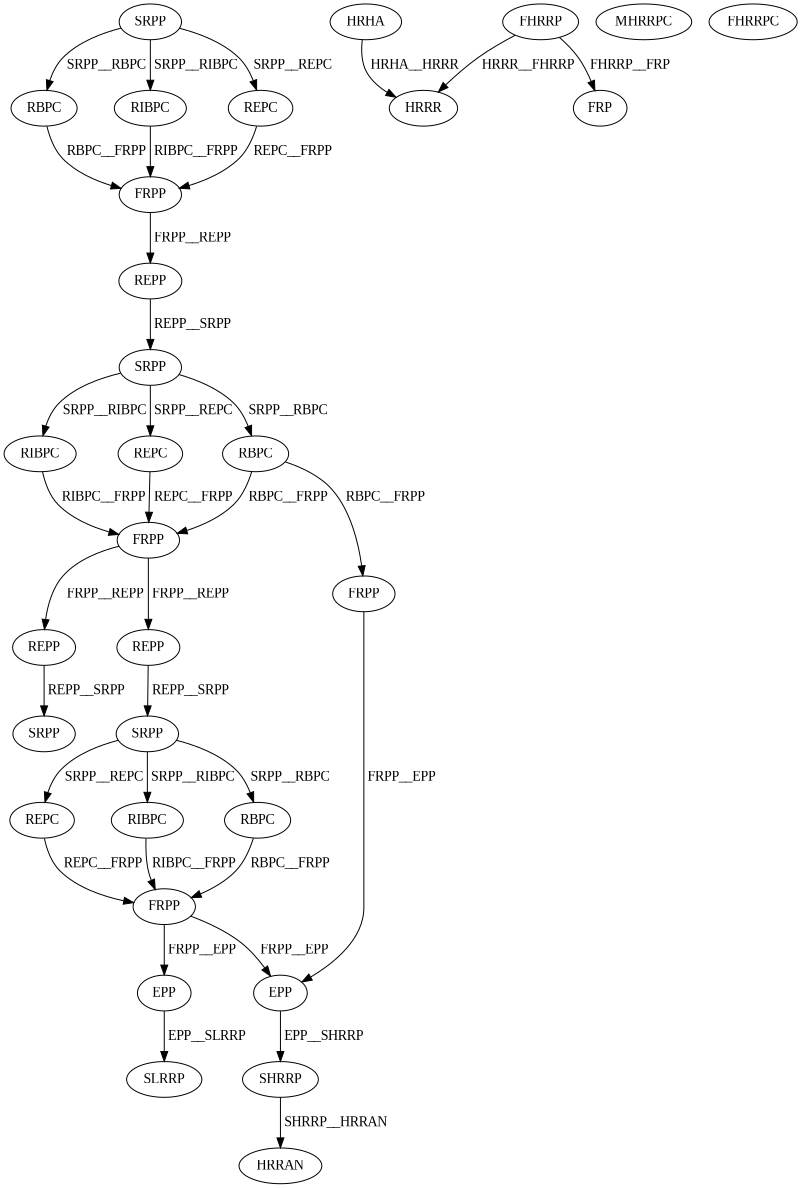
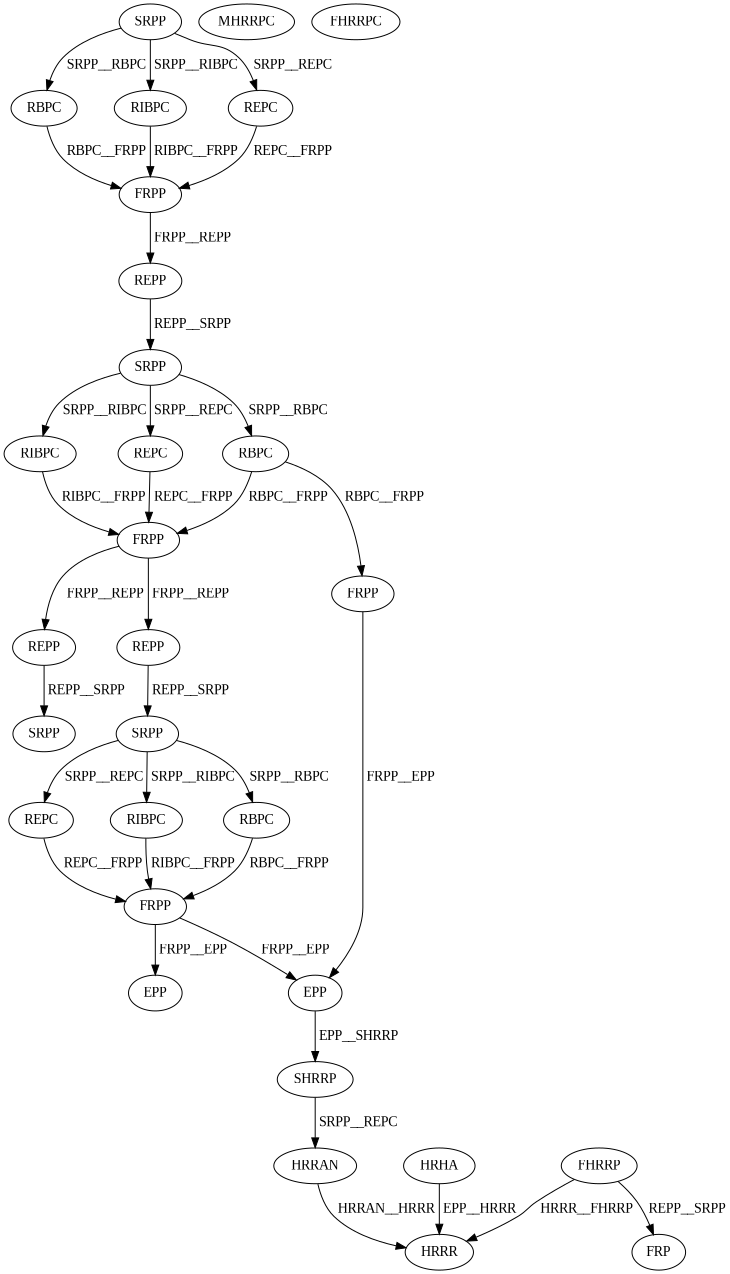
edge "HRHA" -> "HRRR": label " HRHA__HRRR" -> " EPP__HRRR"
edge "FHRRP" -> "FRP": label " FHRRP__FRP" -> " REPP__SRPP"
node "SLRRP": removed
edge "SHRRP" -> "HRRAN": label " SHRRP__HRRAN" -> " SRPP__REPC"
edge "HRRAN" -> "HRRR": added, label "HRRAN__HRRR"
